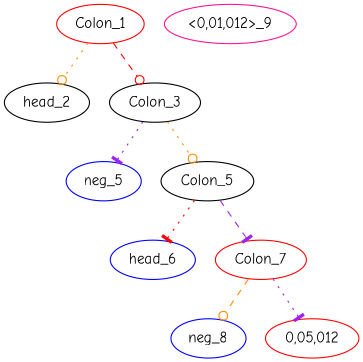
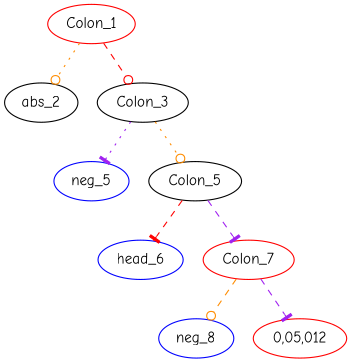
node "<0,01,012>_9": removed
node "head_2": label "head_2" -> "abs_2"
edge "Colon_5" -> "head_6": style dotted -> dashed
edge "Colon_7" -> "0,05,012": style dotted -> dashed
